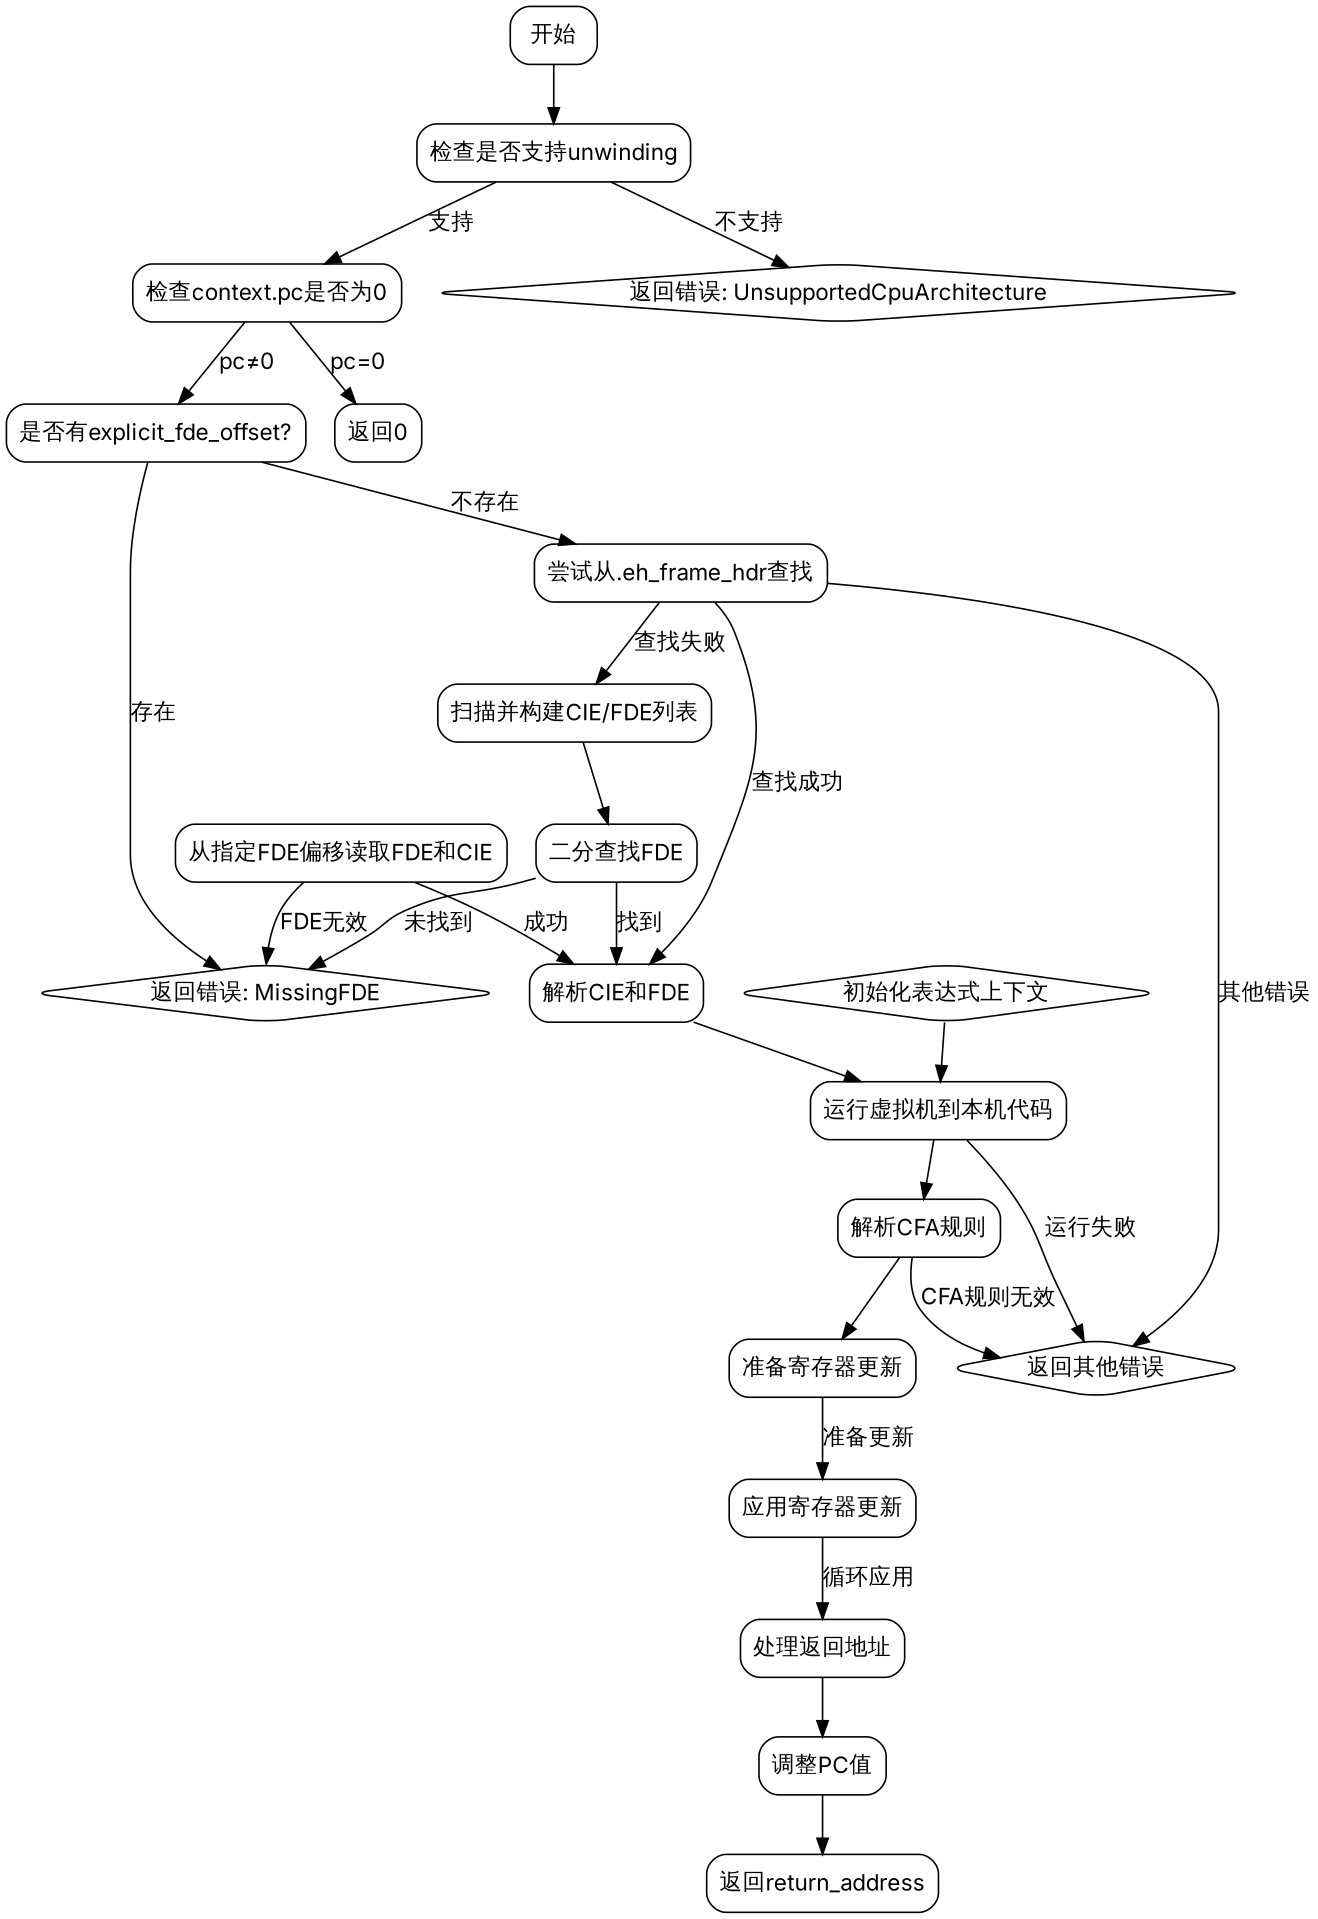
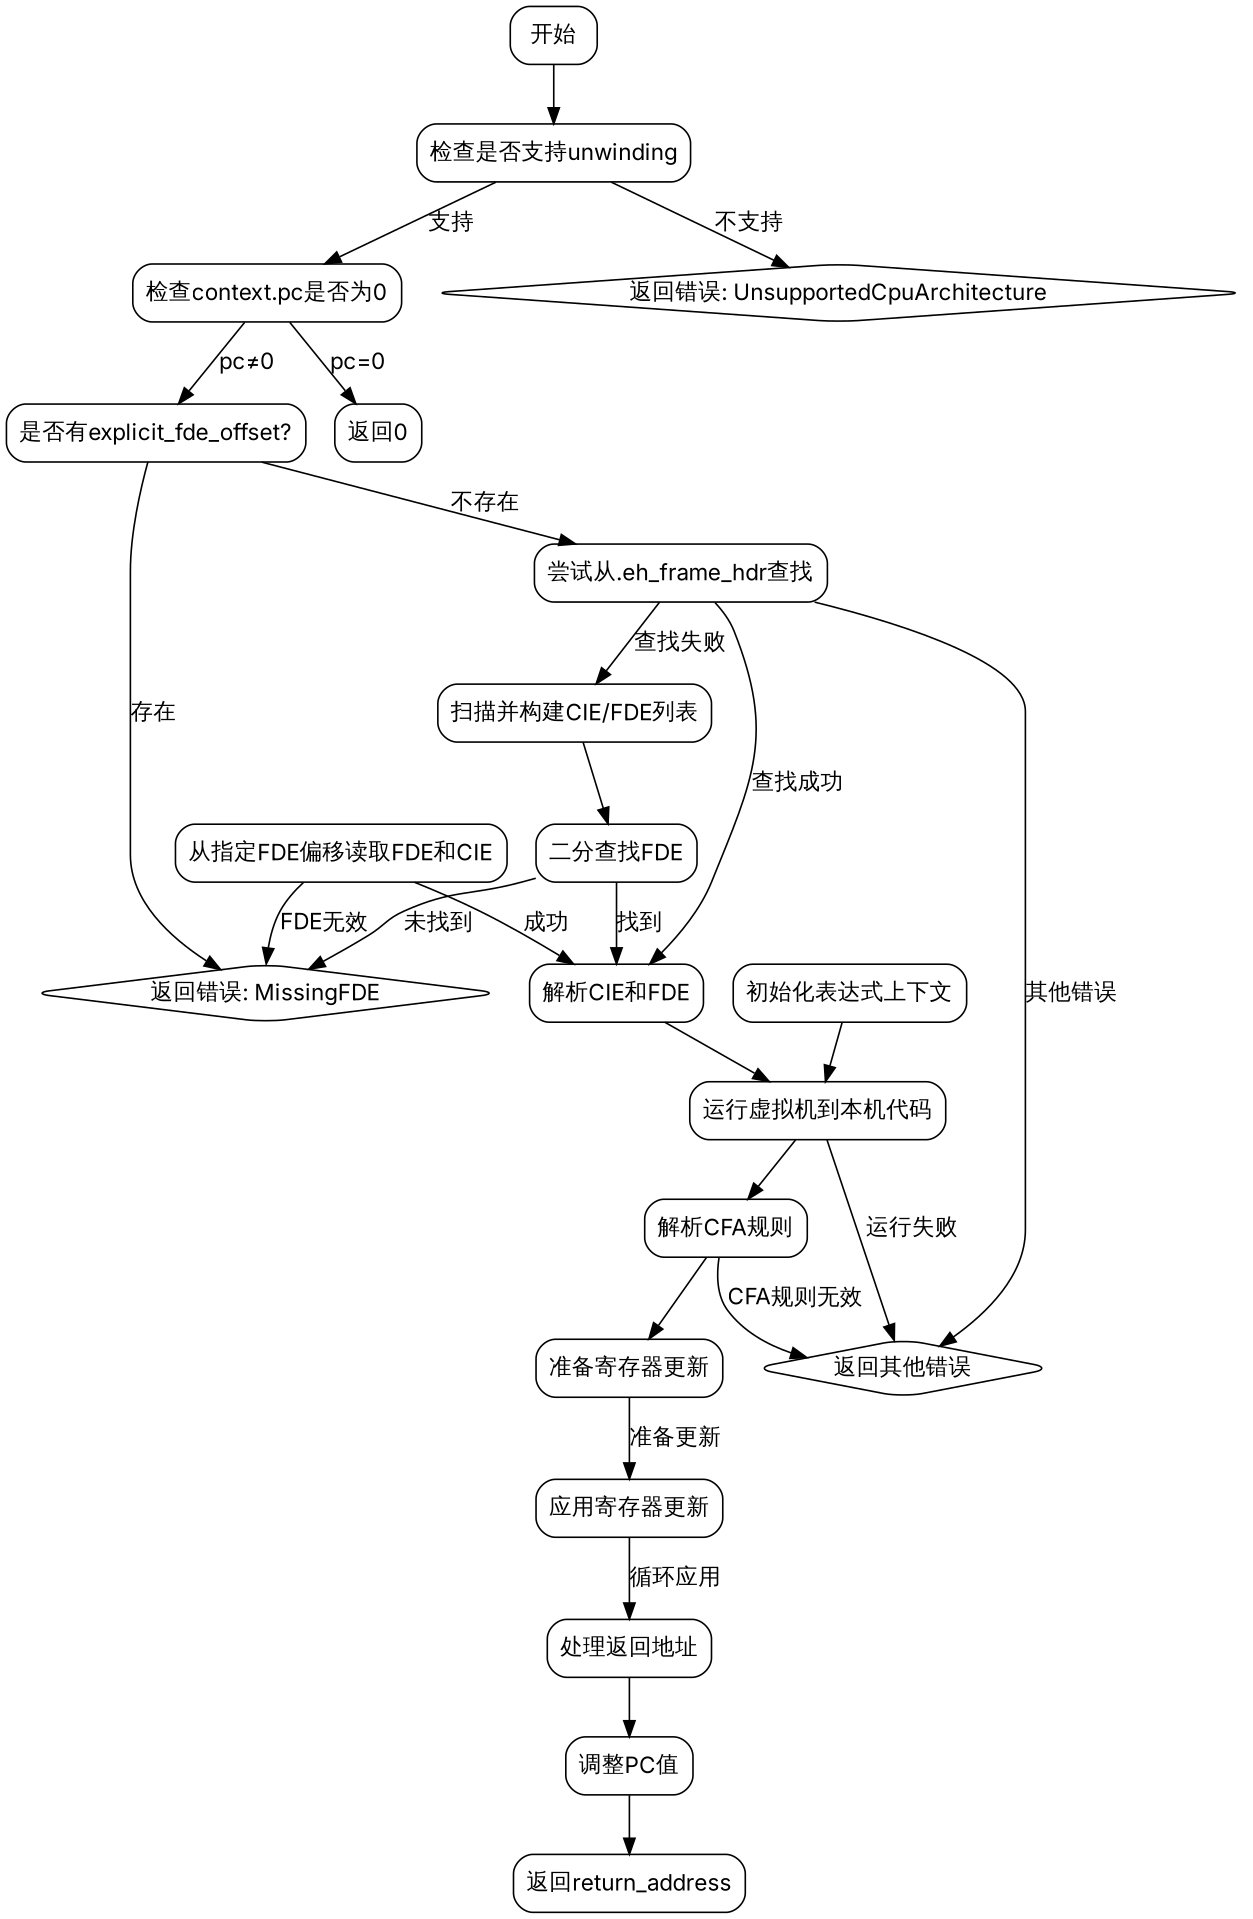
node "初始化表达式上下文": shape diamond -> box
